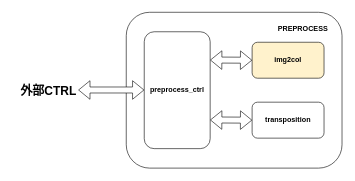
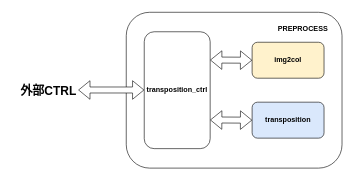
node "preprocess_ctrl": label "preprocess_ctrl" -> "transposition_ctrl"
node "transposition": fillcolor #ffffff -> #dae8fc
